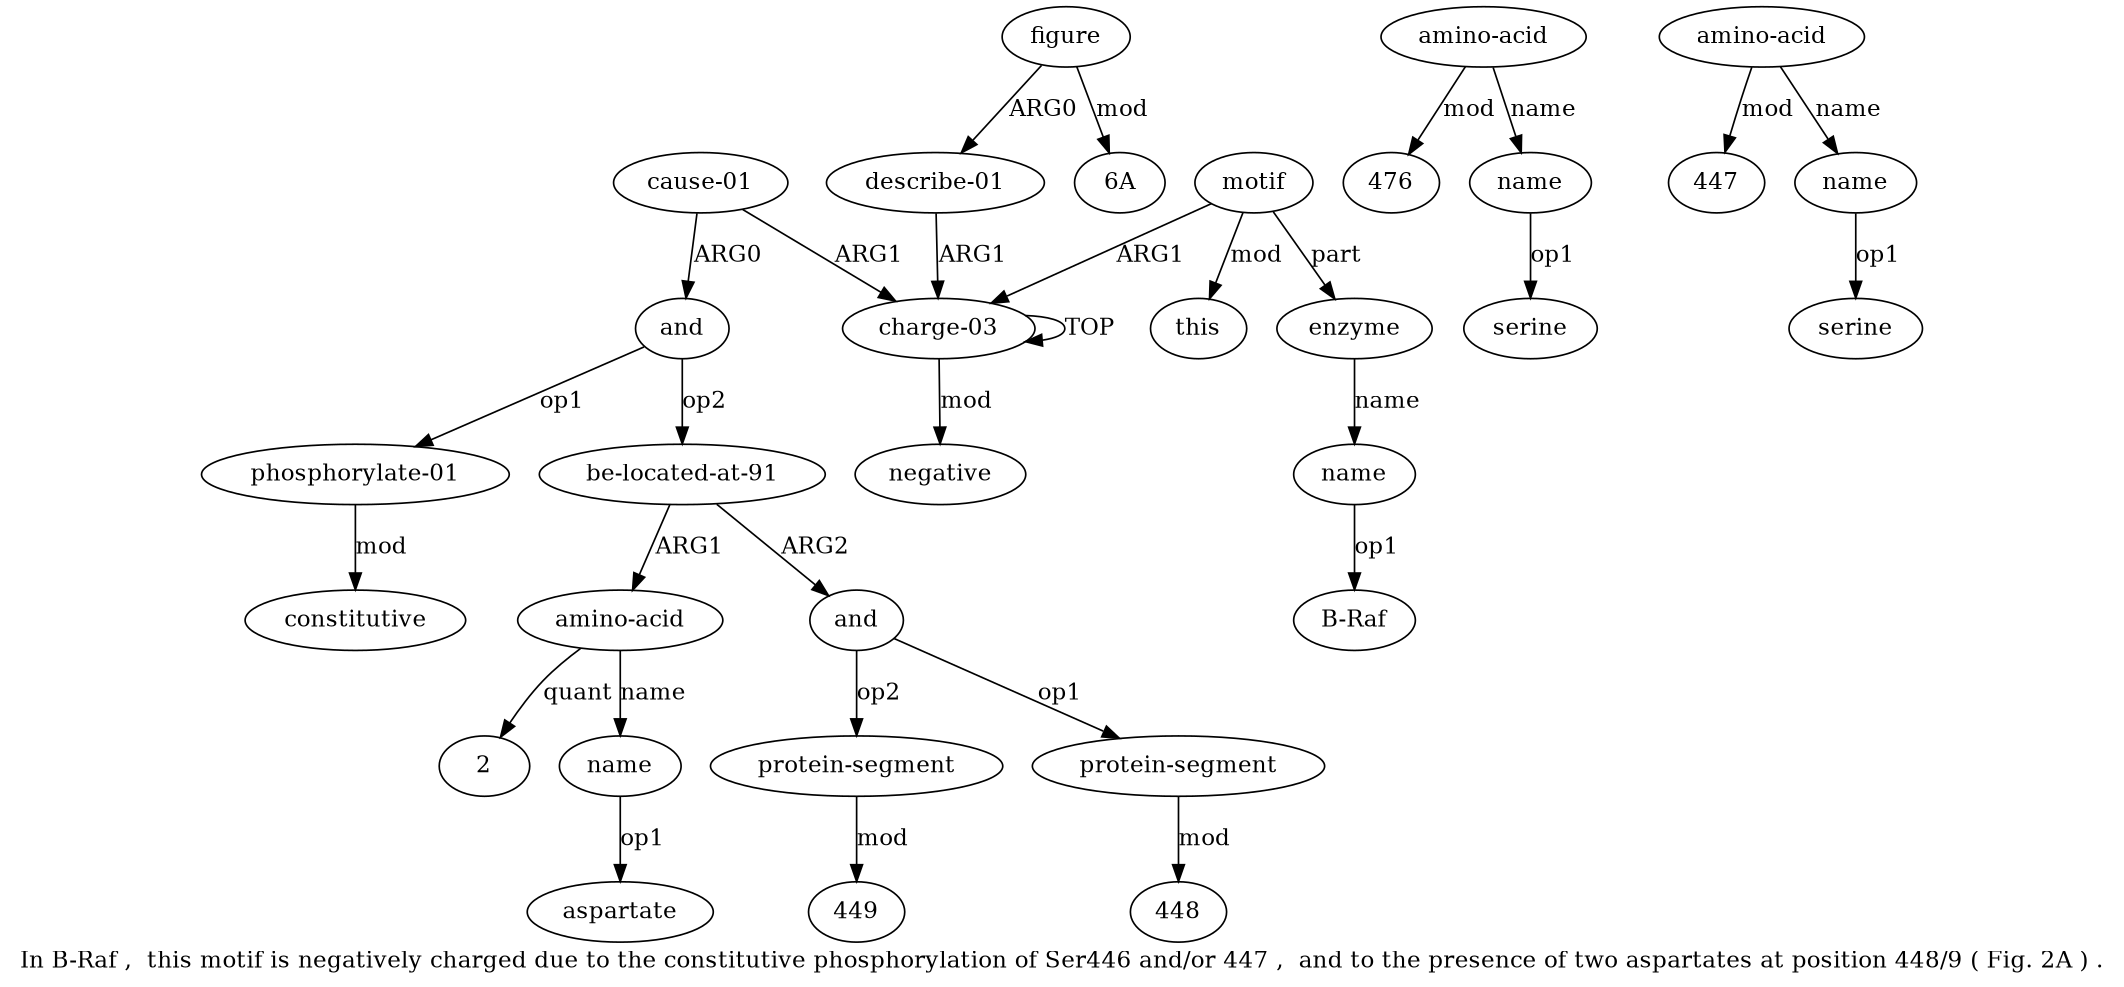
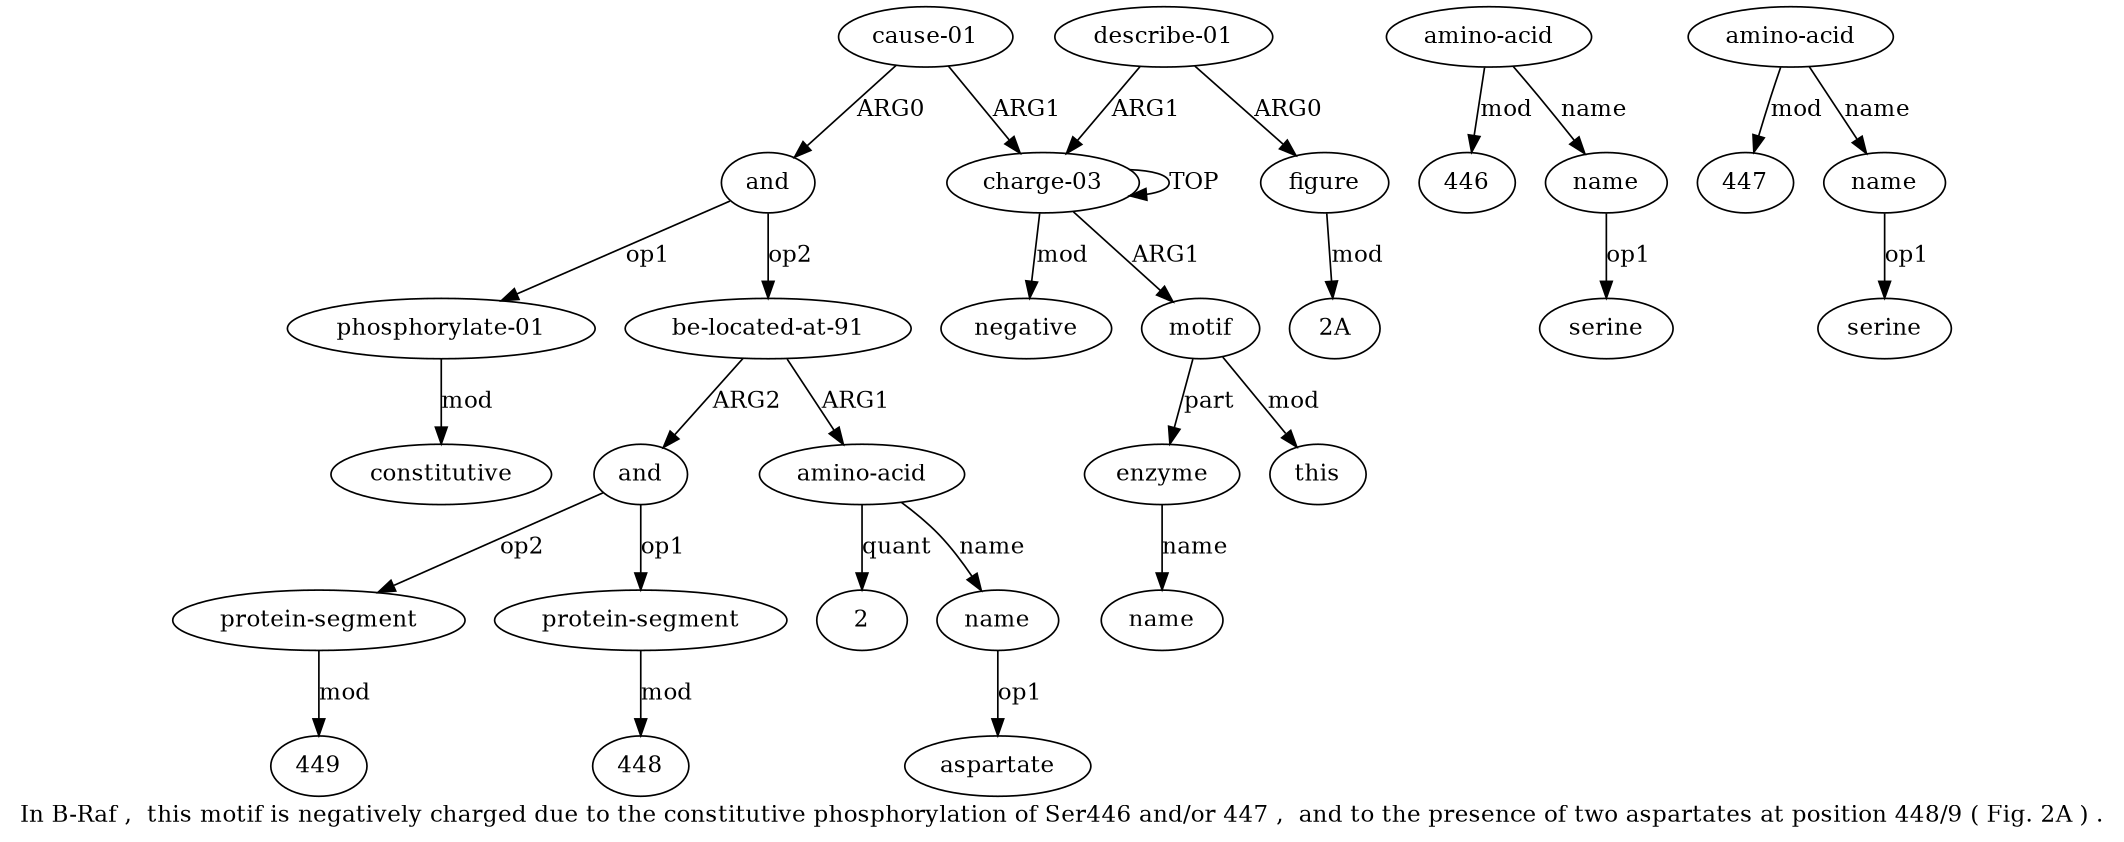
edge "figure" -> "describe-01": reversed
node "6A": label "6A" -> "2A"
node "476": label "476" -> "446"
edge "motif" -> "charge-03": reversed
node "B-Raf": removed
